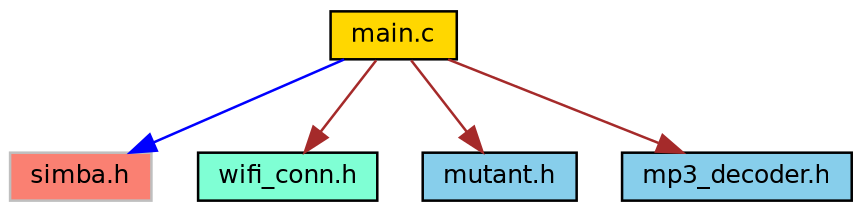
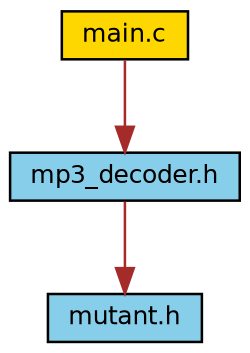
edge "main.c" -> "mutant.h": now "mp3_decoder.h" -> "mutant.h"
node "simba.h": removed
node "wifi_conn.h": removed
